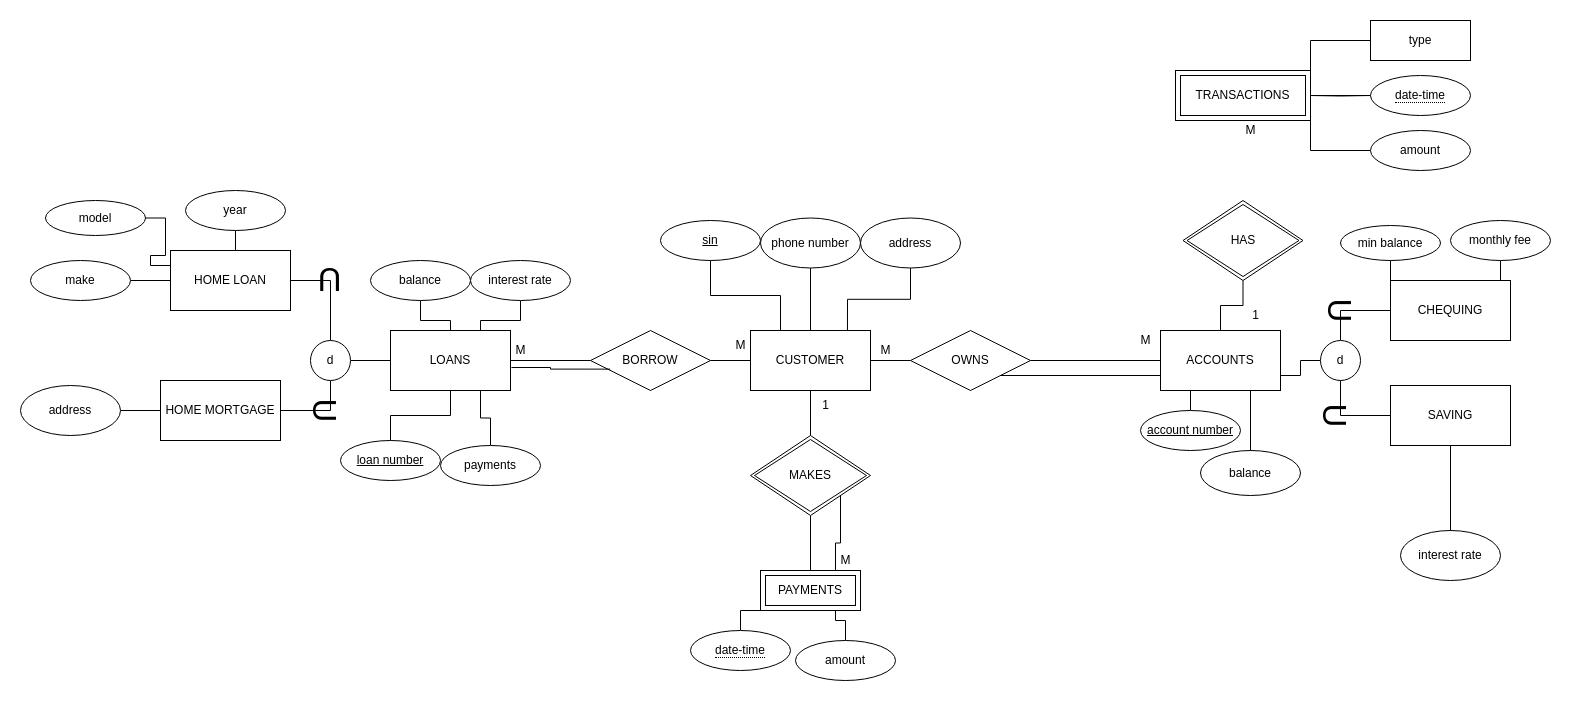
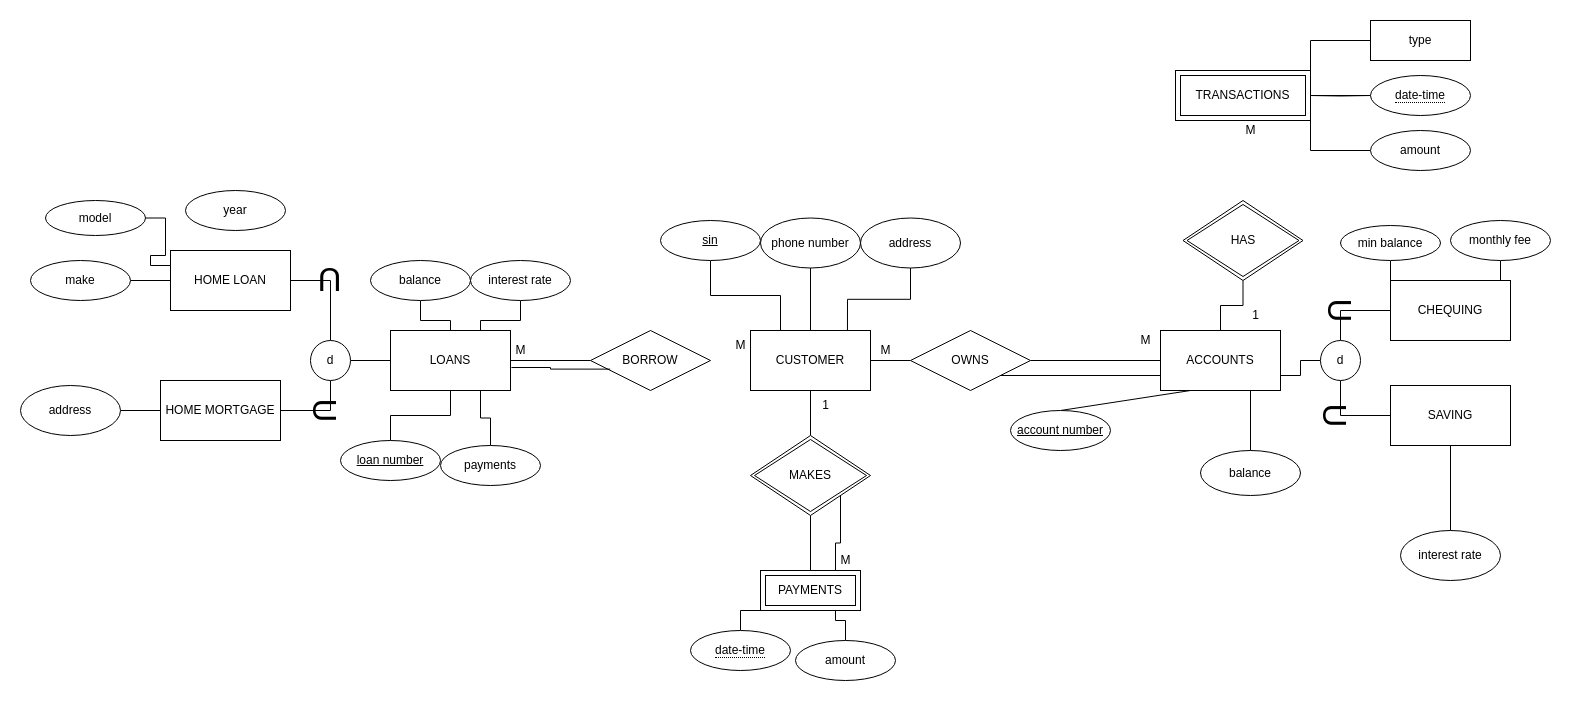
edge "year" -- "HOME LOAN": removed
edge "BORROW" -- "CUSTOMER": removed
node "account number": moved (1191, 431) -> (1061, 431)
